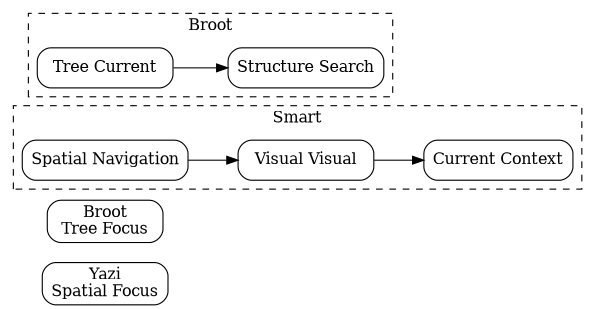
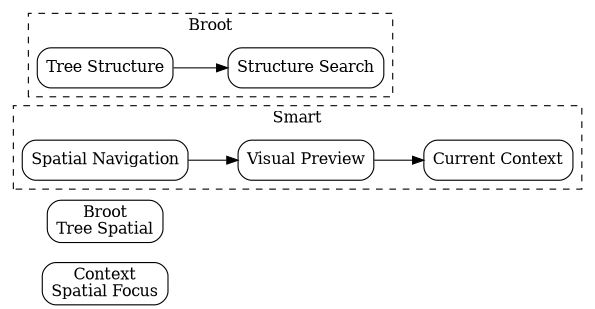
node "Tree Current": label "Tree Current" -> "Tree Structure"
node "Visual Visual": label "Visual Visual" -> "Visual Preview"
node "Broot Tree Focus": label "Broot Tree Focus" -> "Broot Tree Spatial"
node "Yazi Spatial Focus": label "Yazi Spatial Focus" -> "Context Spatial Focus"
